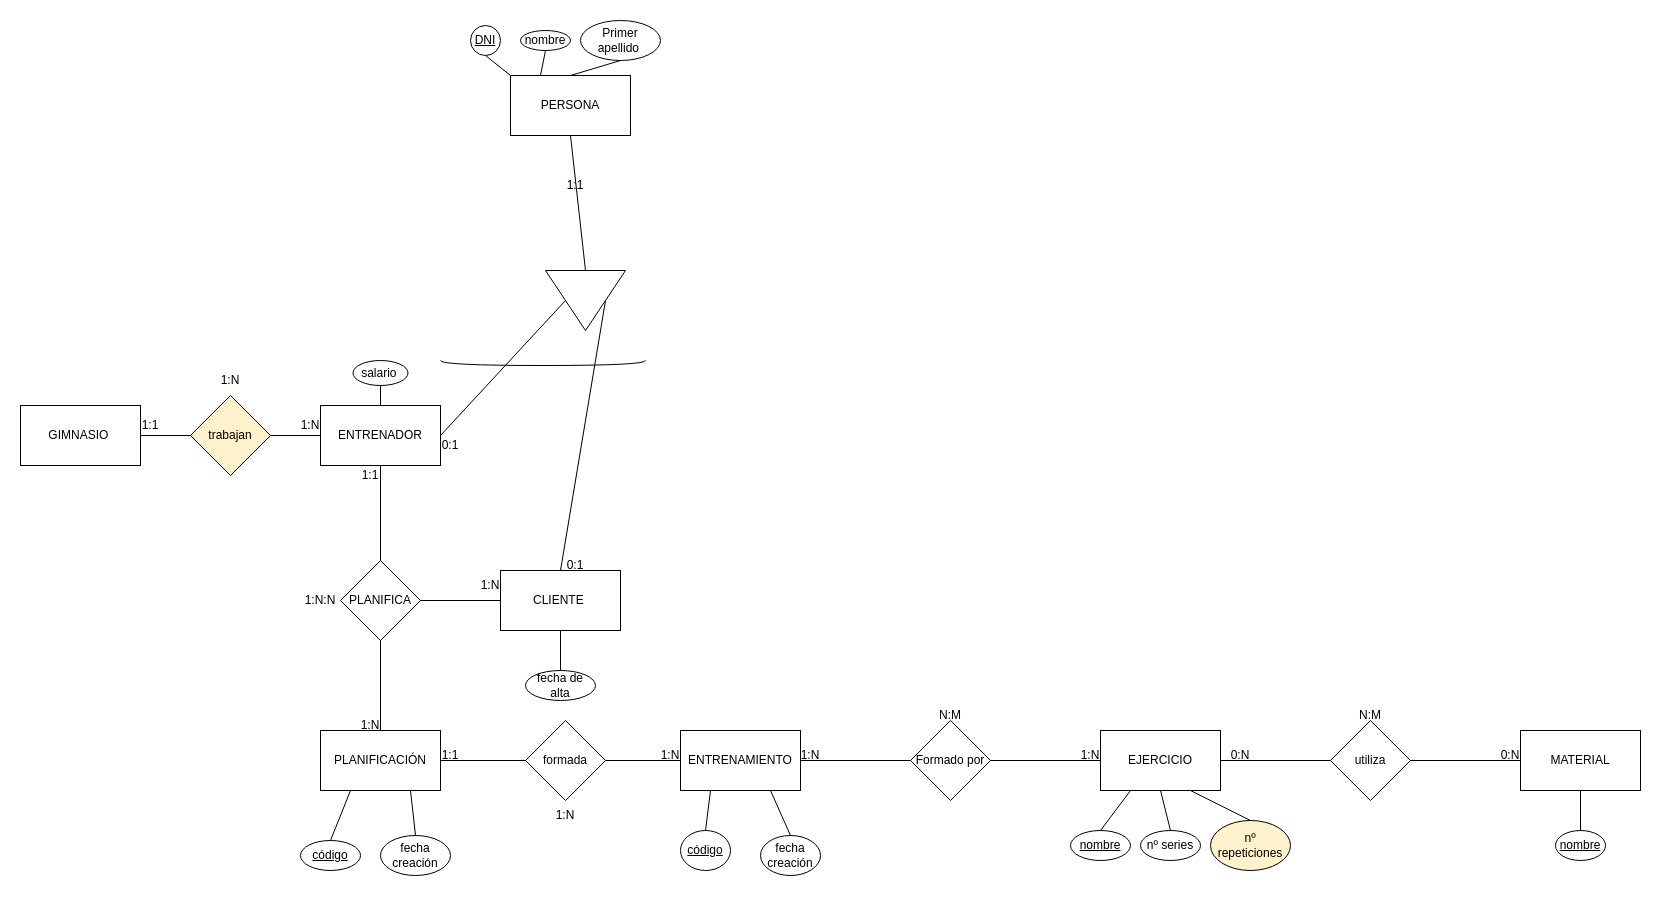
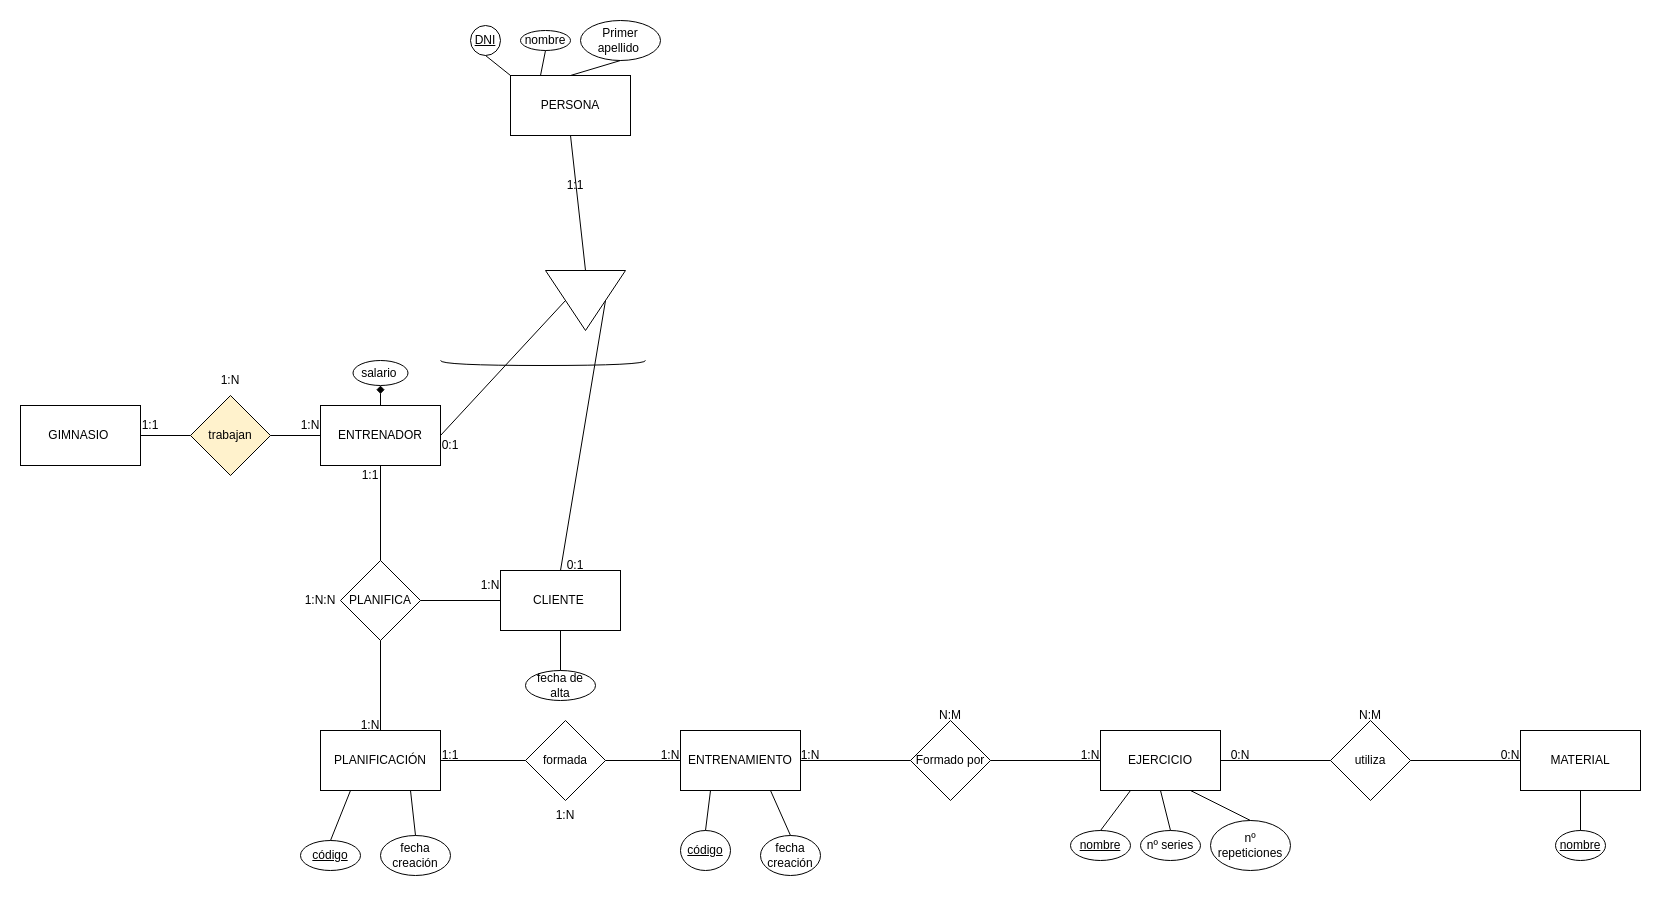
edge "salario" -- "ENTRENADOR": arrowhead none -> diamond
node "nº repeticiones": fillcolor #fff2cc -> #ffffff
